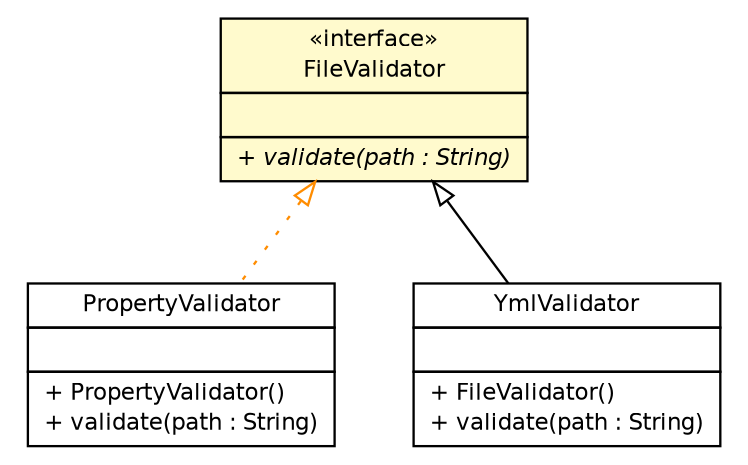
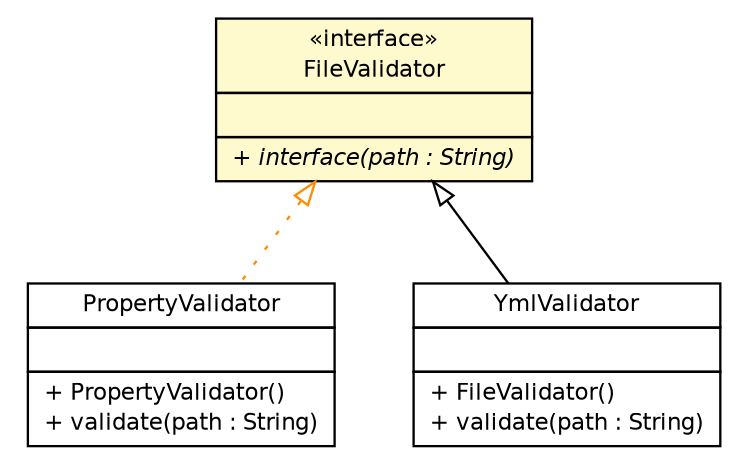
node "FileValidator": text "+ validate(path : String)" -> "+ interface(path : String)"
